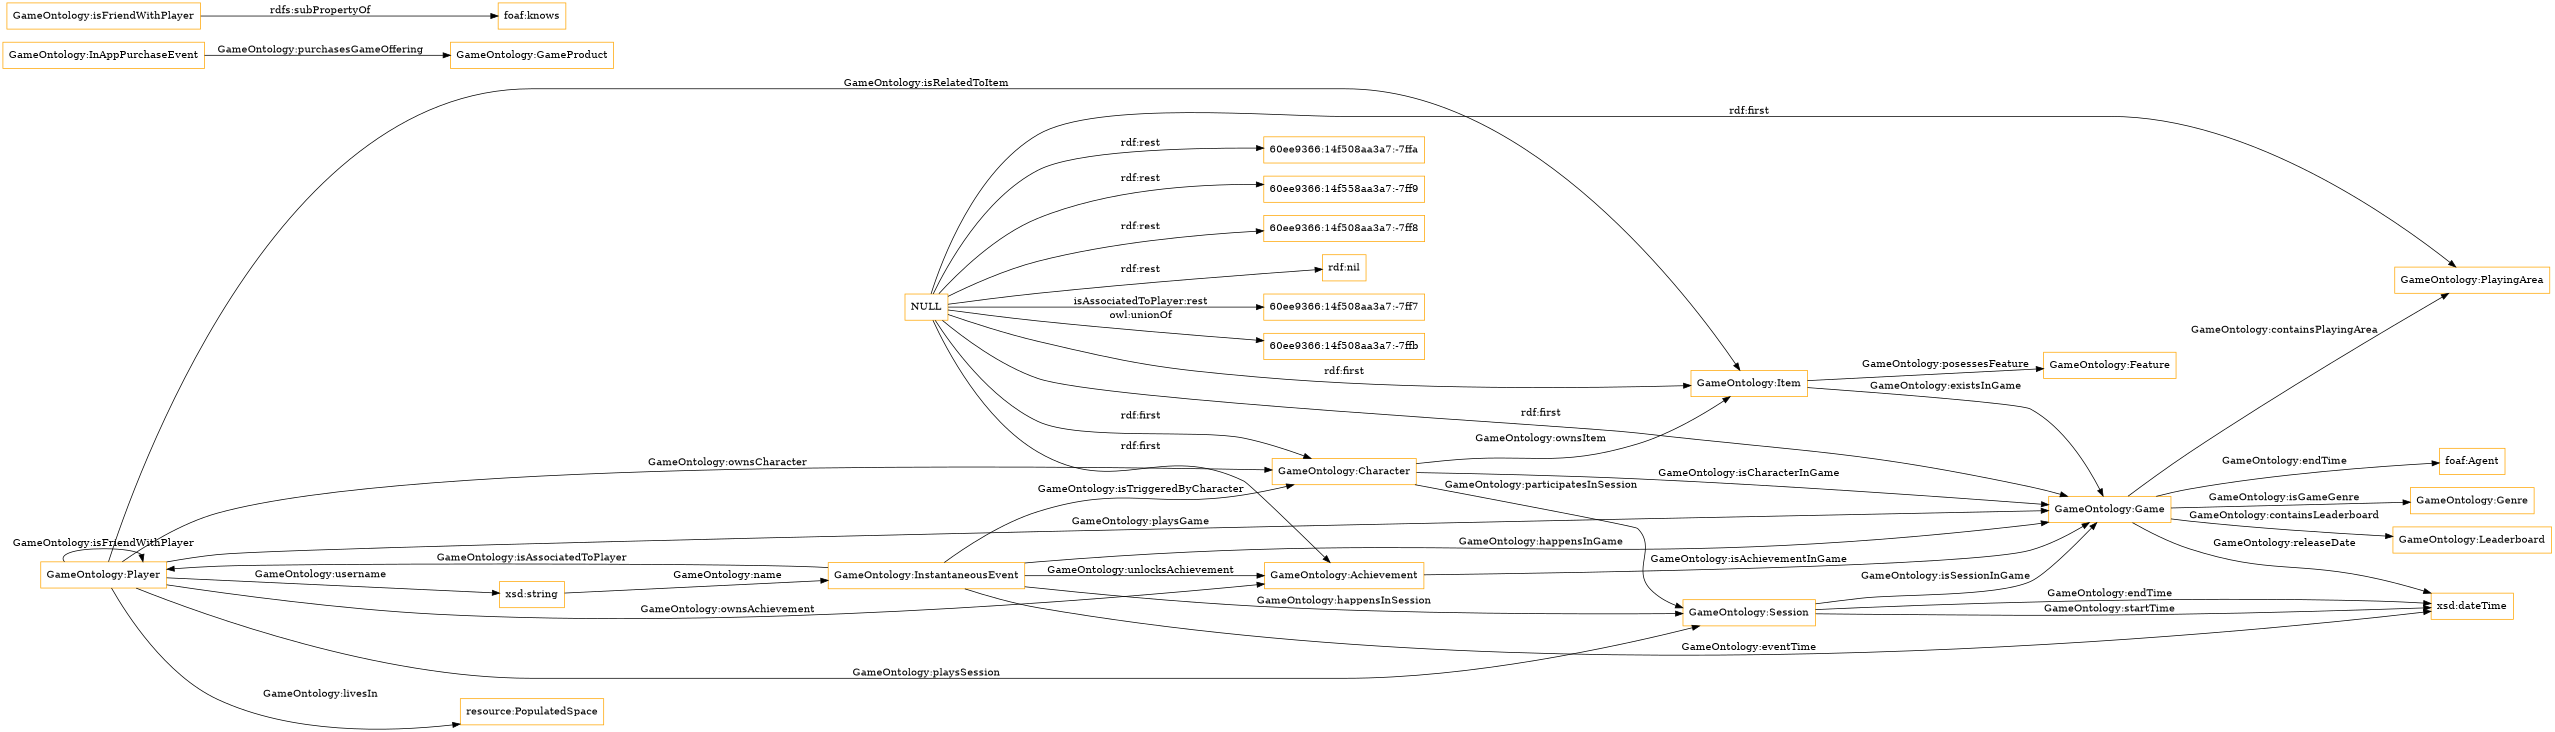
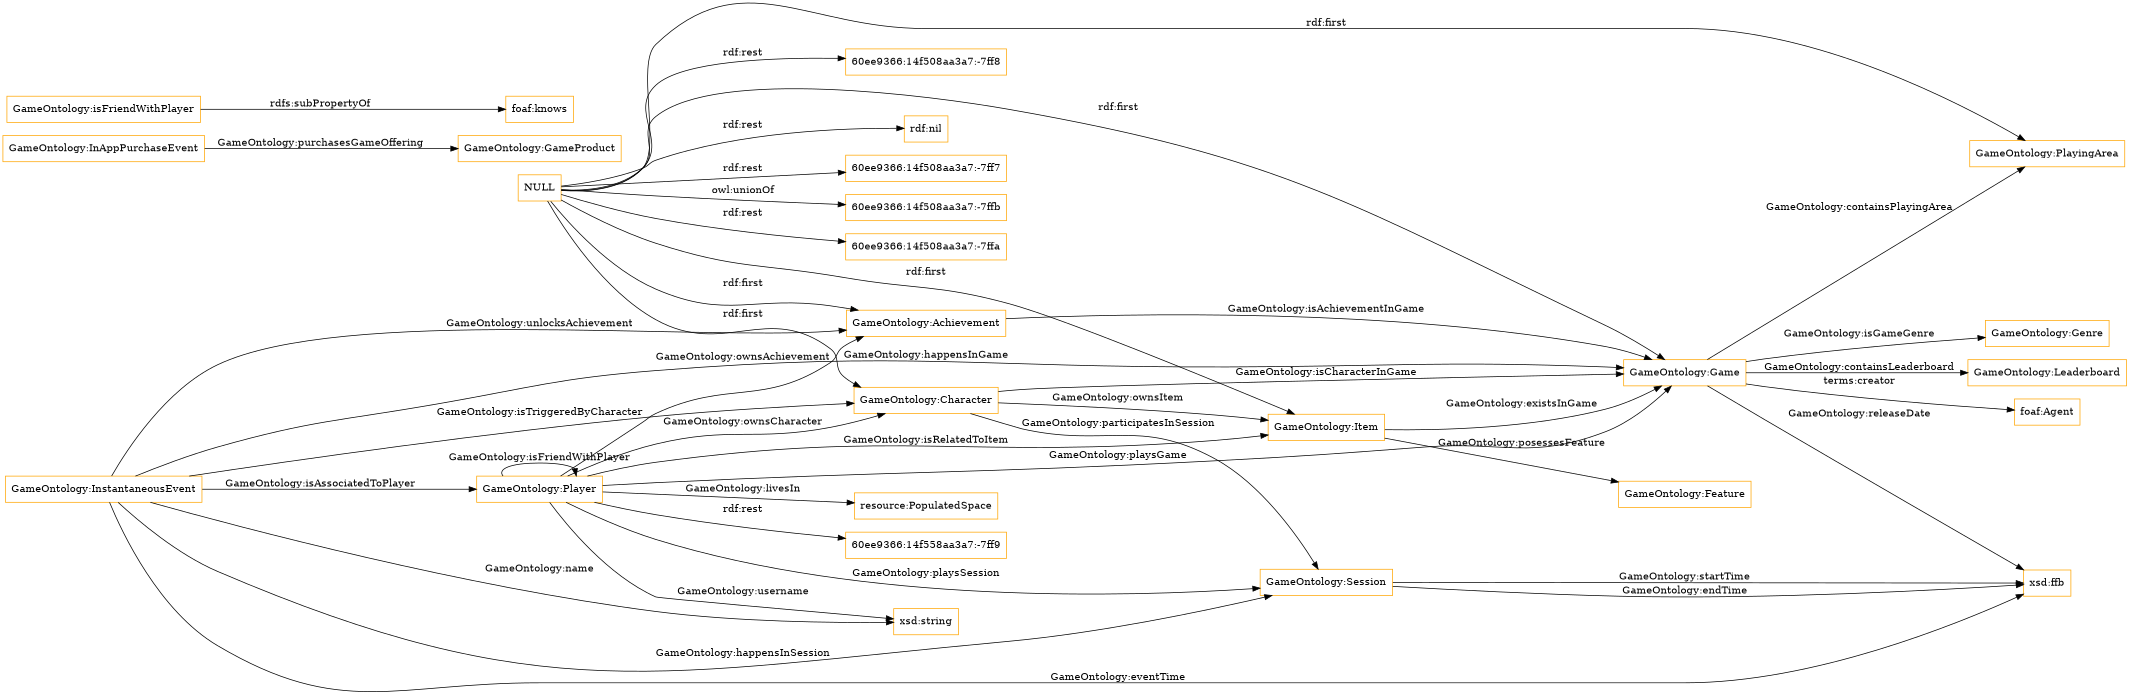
edge "NULL" -> "60ee9366:14f558aa3a7:-7ff9": now "GameOntology:Player" -> "60ee9366:14f558aa3a7:-7ff9"
edge "NULL" -> "60ee9366:14f508aa3a7:-7ff7": label "isAssociatedToPlayer:rest" -> "rdf:rest"
edge "GameOntology:Game" -> "foaf:Agent": label "GameOntology:endTime" -> "terms:creator"
edge "xsd:string" -> "GameOntology:InstantaneousEvent": reversed
edge "GameOntology:Session" -> "GameOntology:Game": removed, label "GameOntology:isSessionInGame"
node "xsd:dateTime": label "xsd:dateTime" -> "xsd:ffb"
